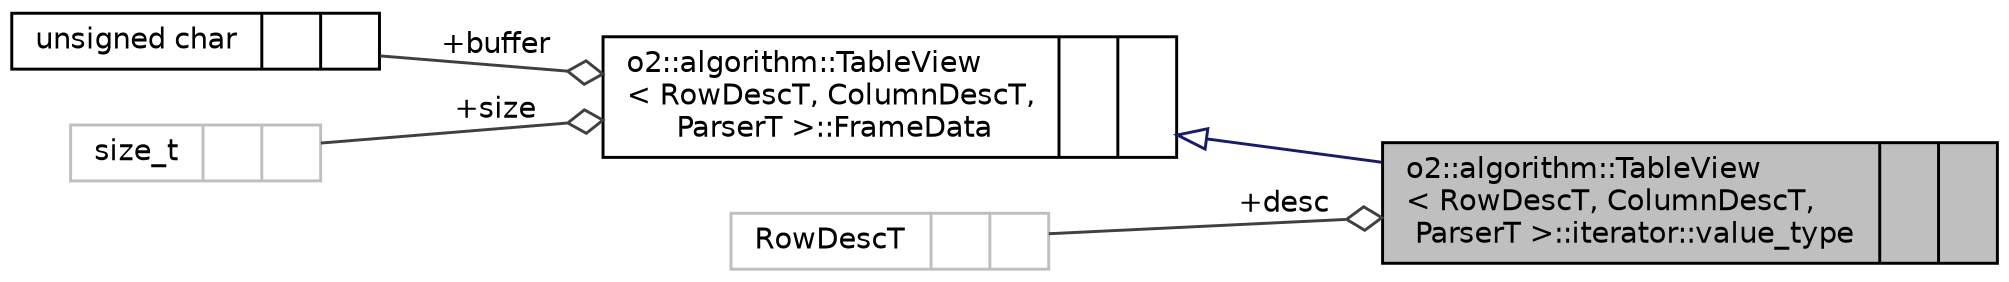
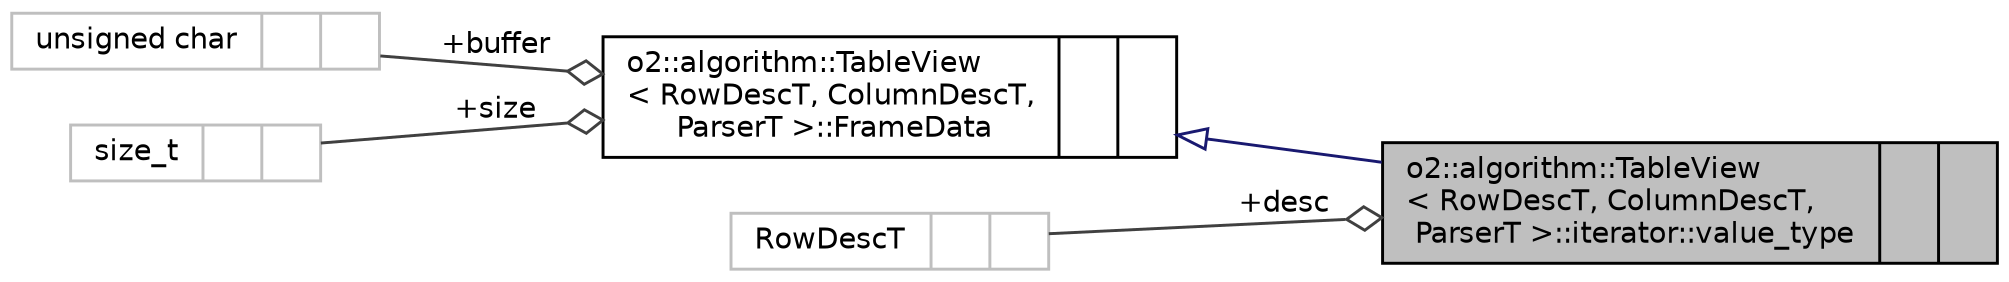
node "unsigned char": color black -> grey75
